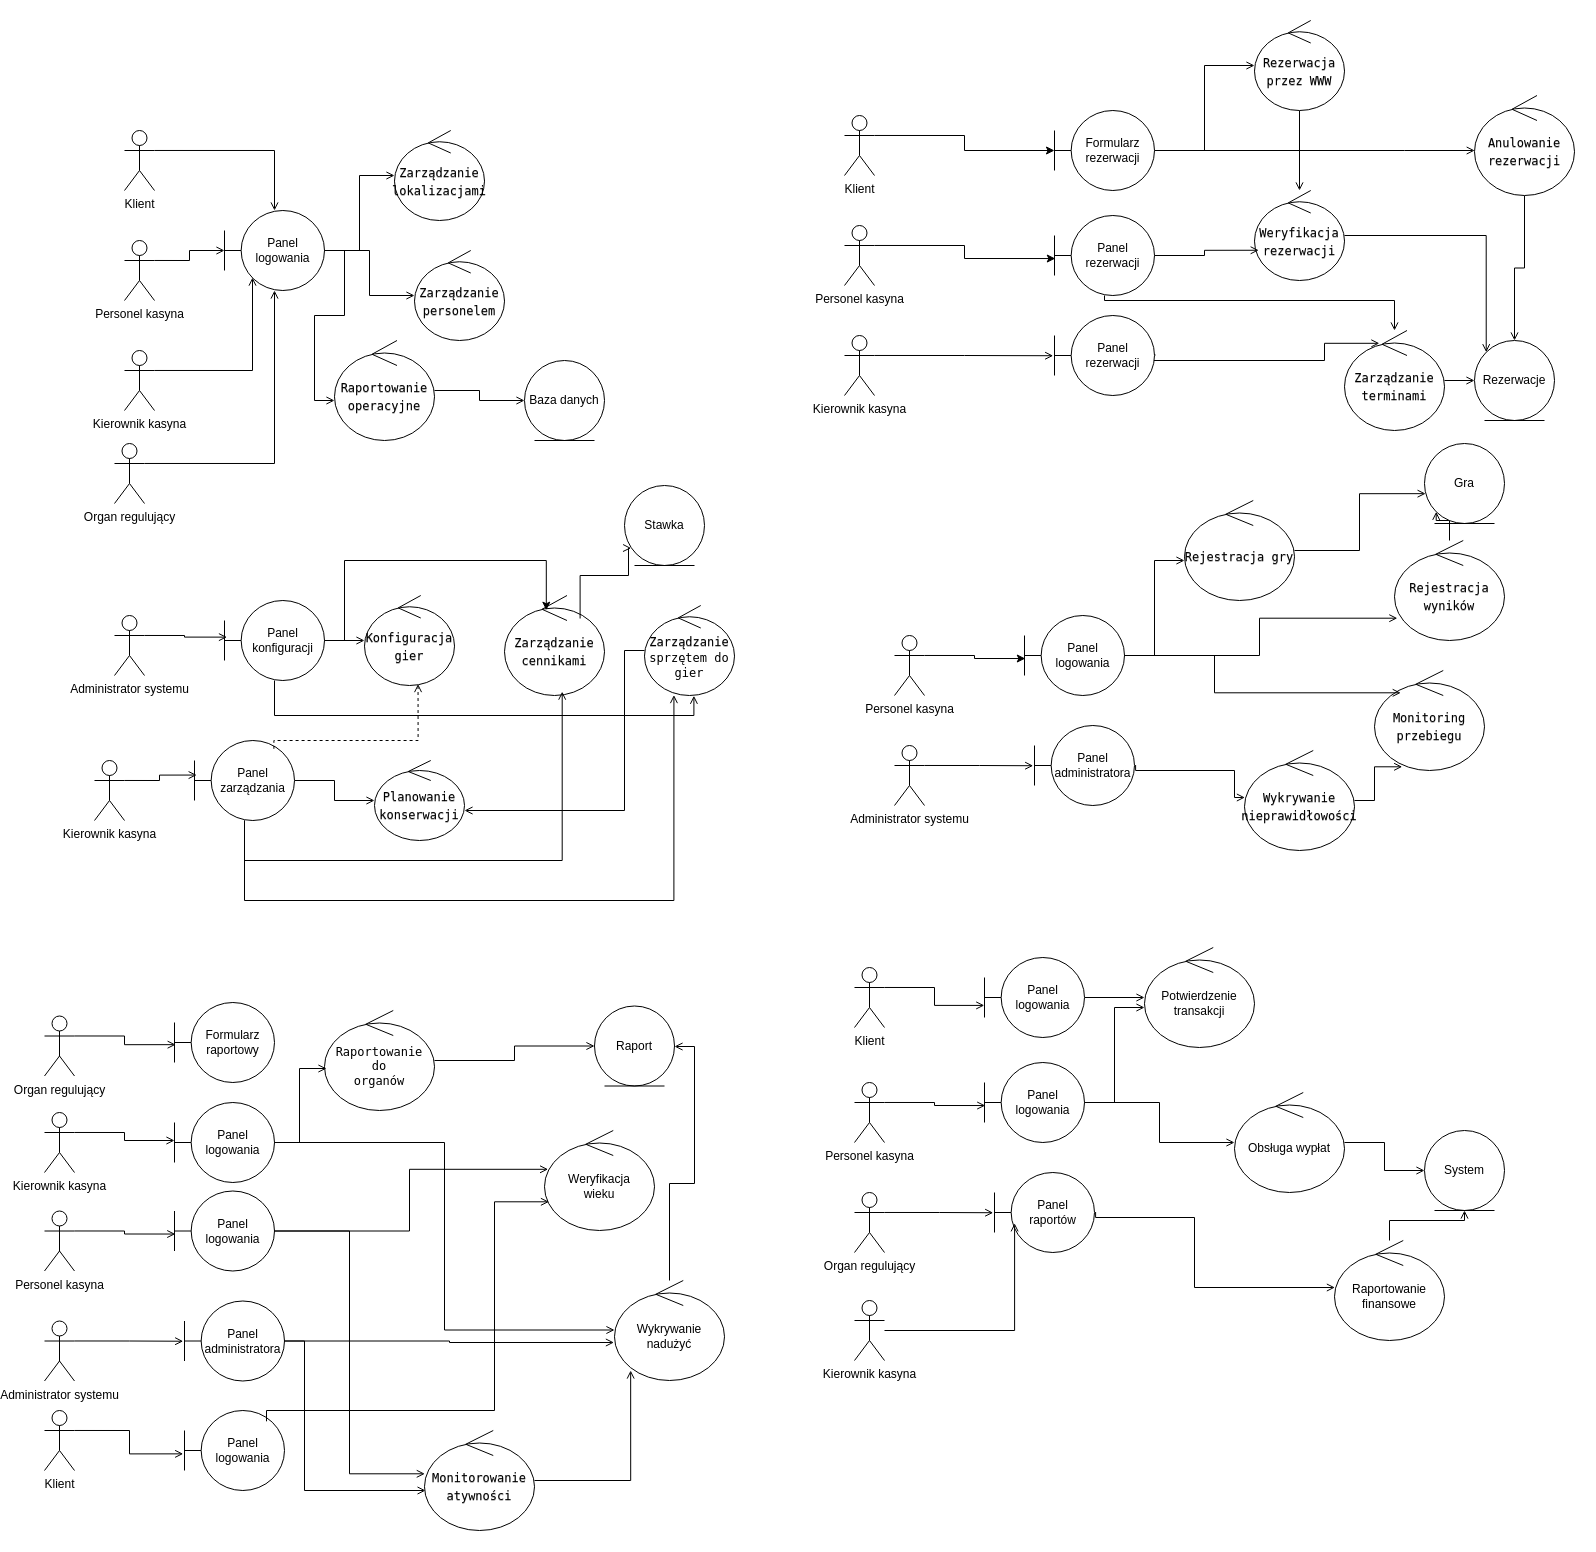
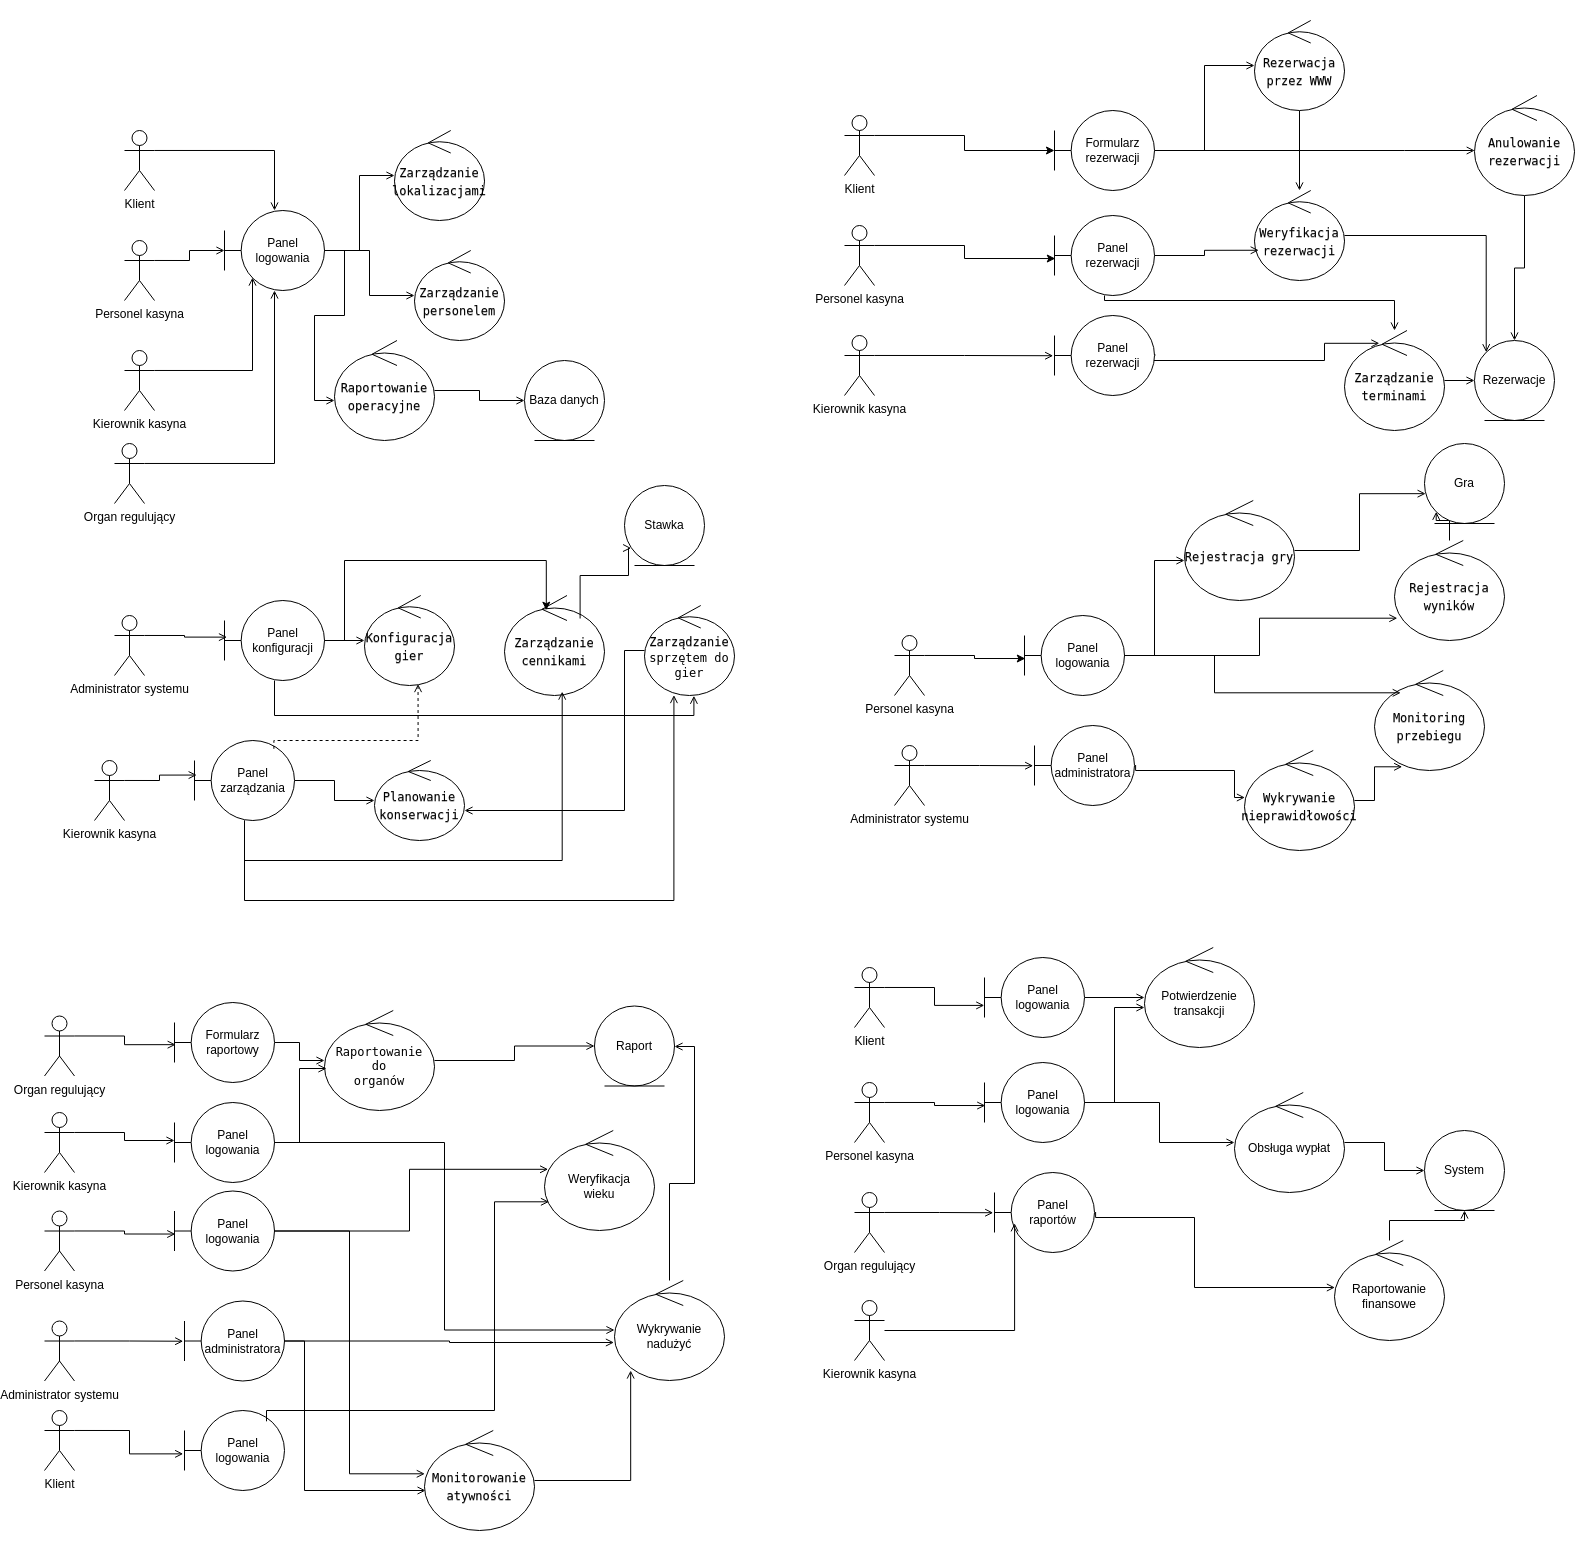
edge "Formularz raportowy" -> "Raportowanie do organów": added
